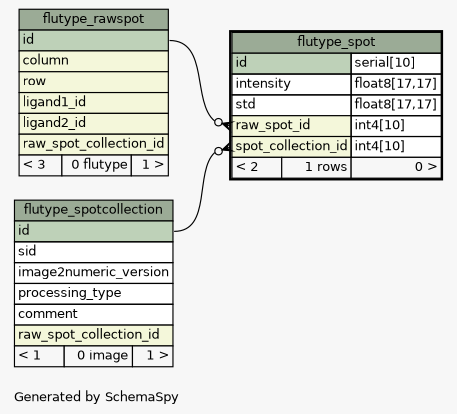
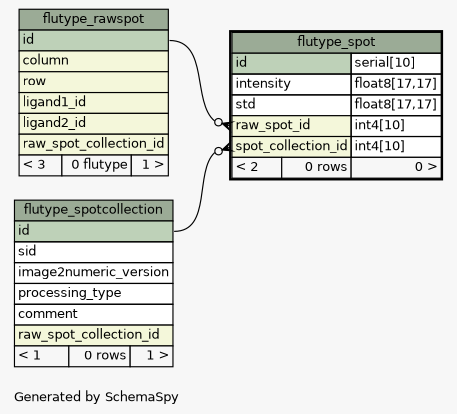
node "flutype_spot": text "1 rows" -> "0 rows"
node "flutype_spotcollection": text "0 image" -> "0 rows"
